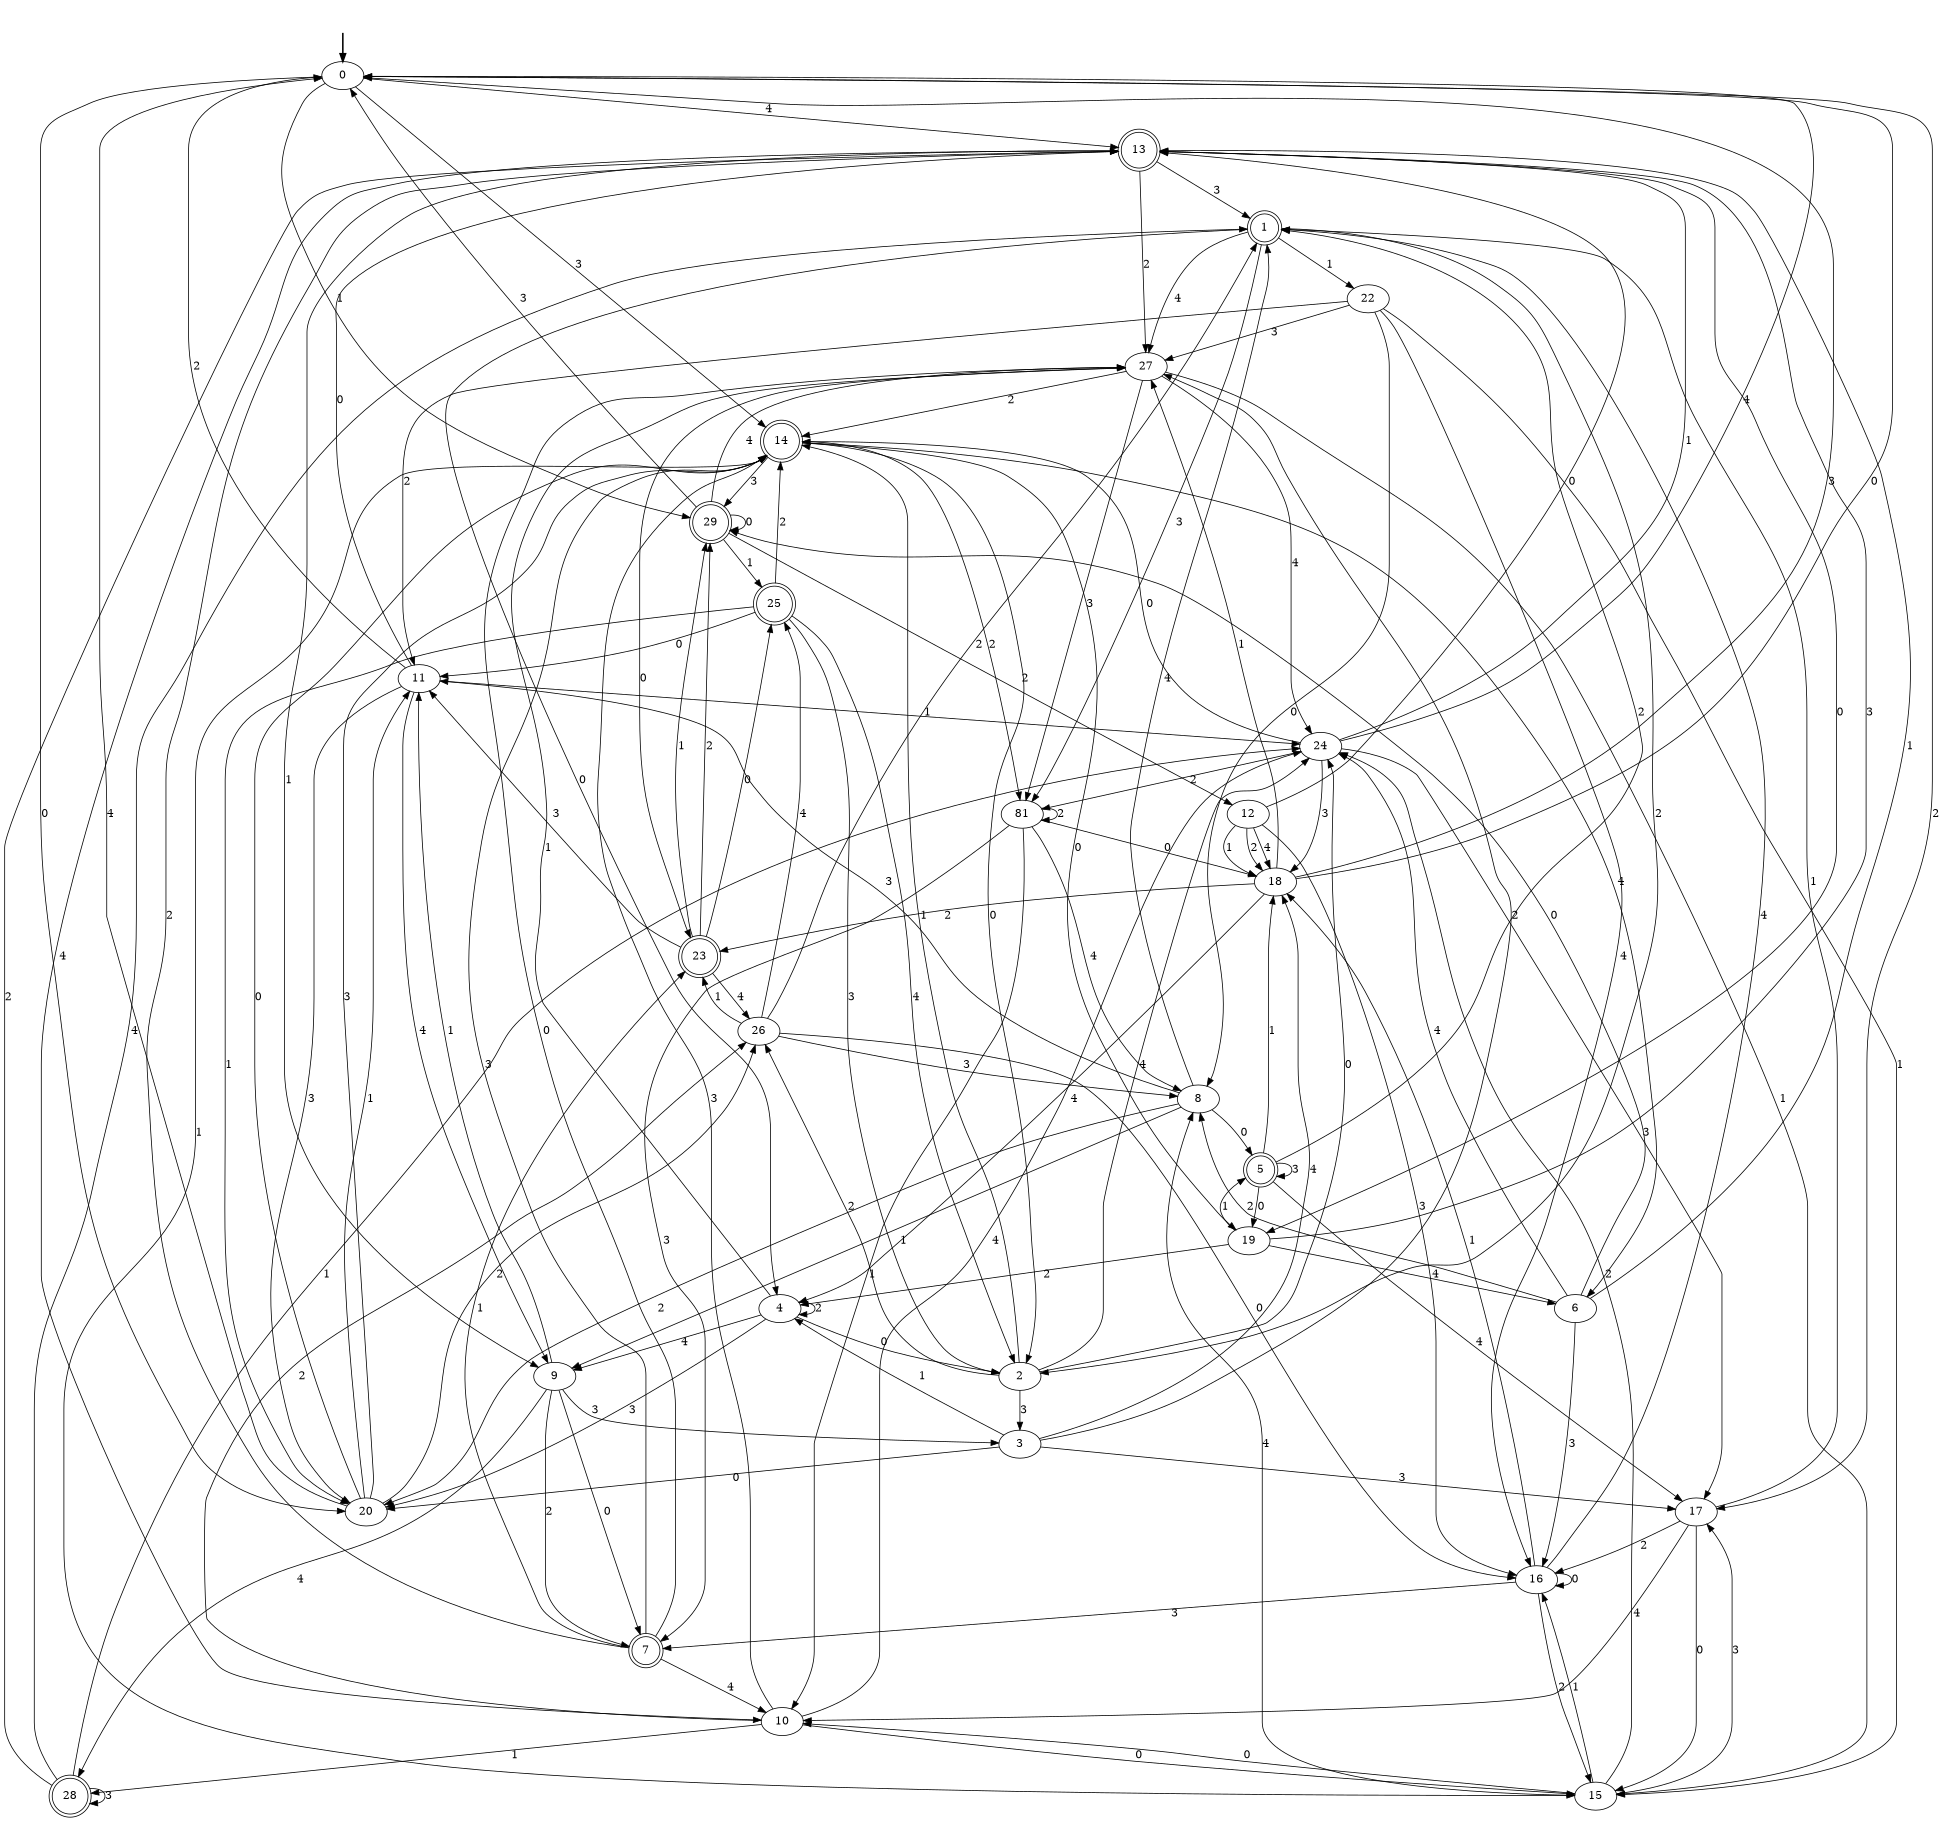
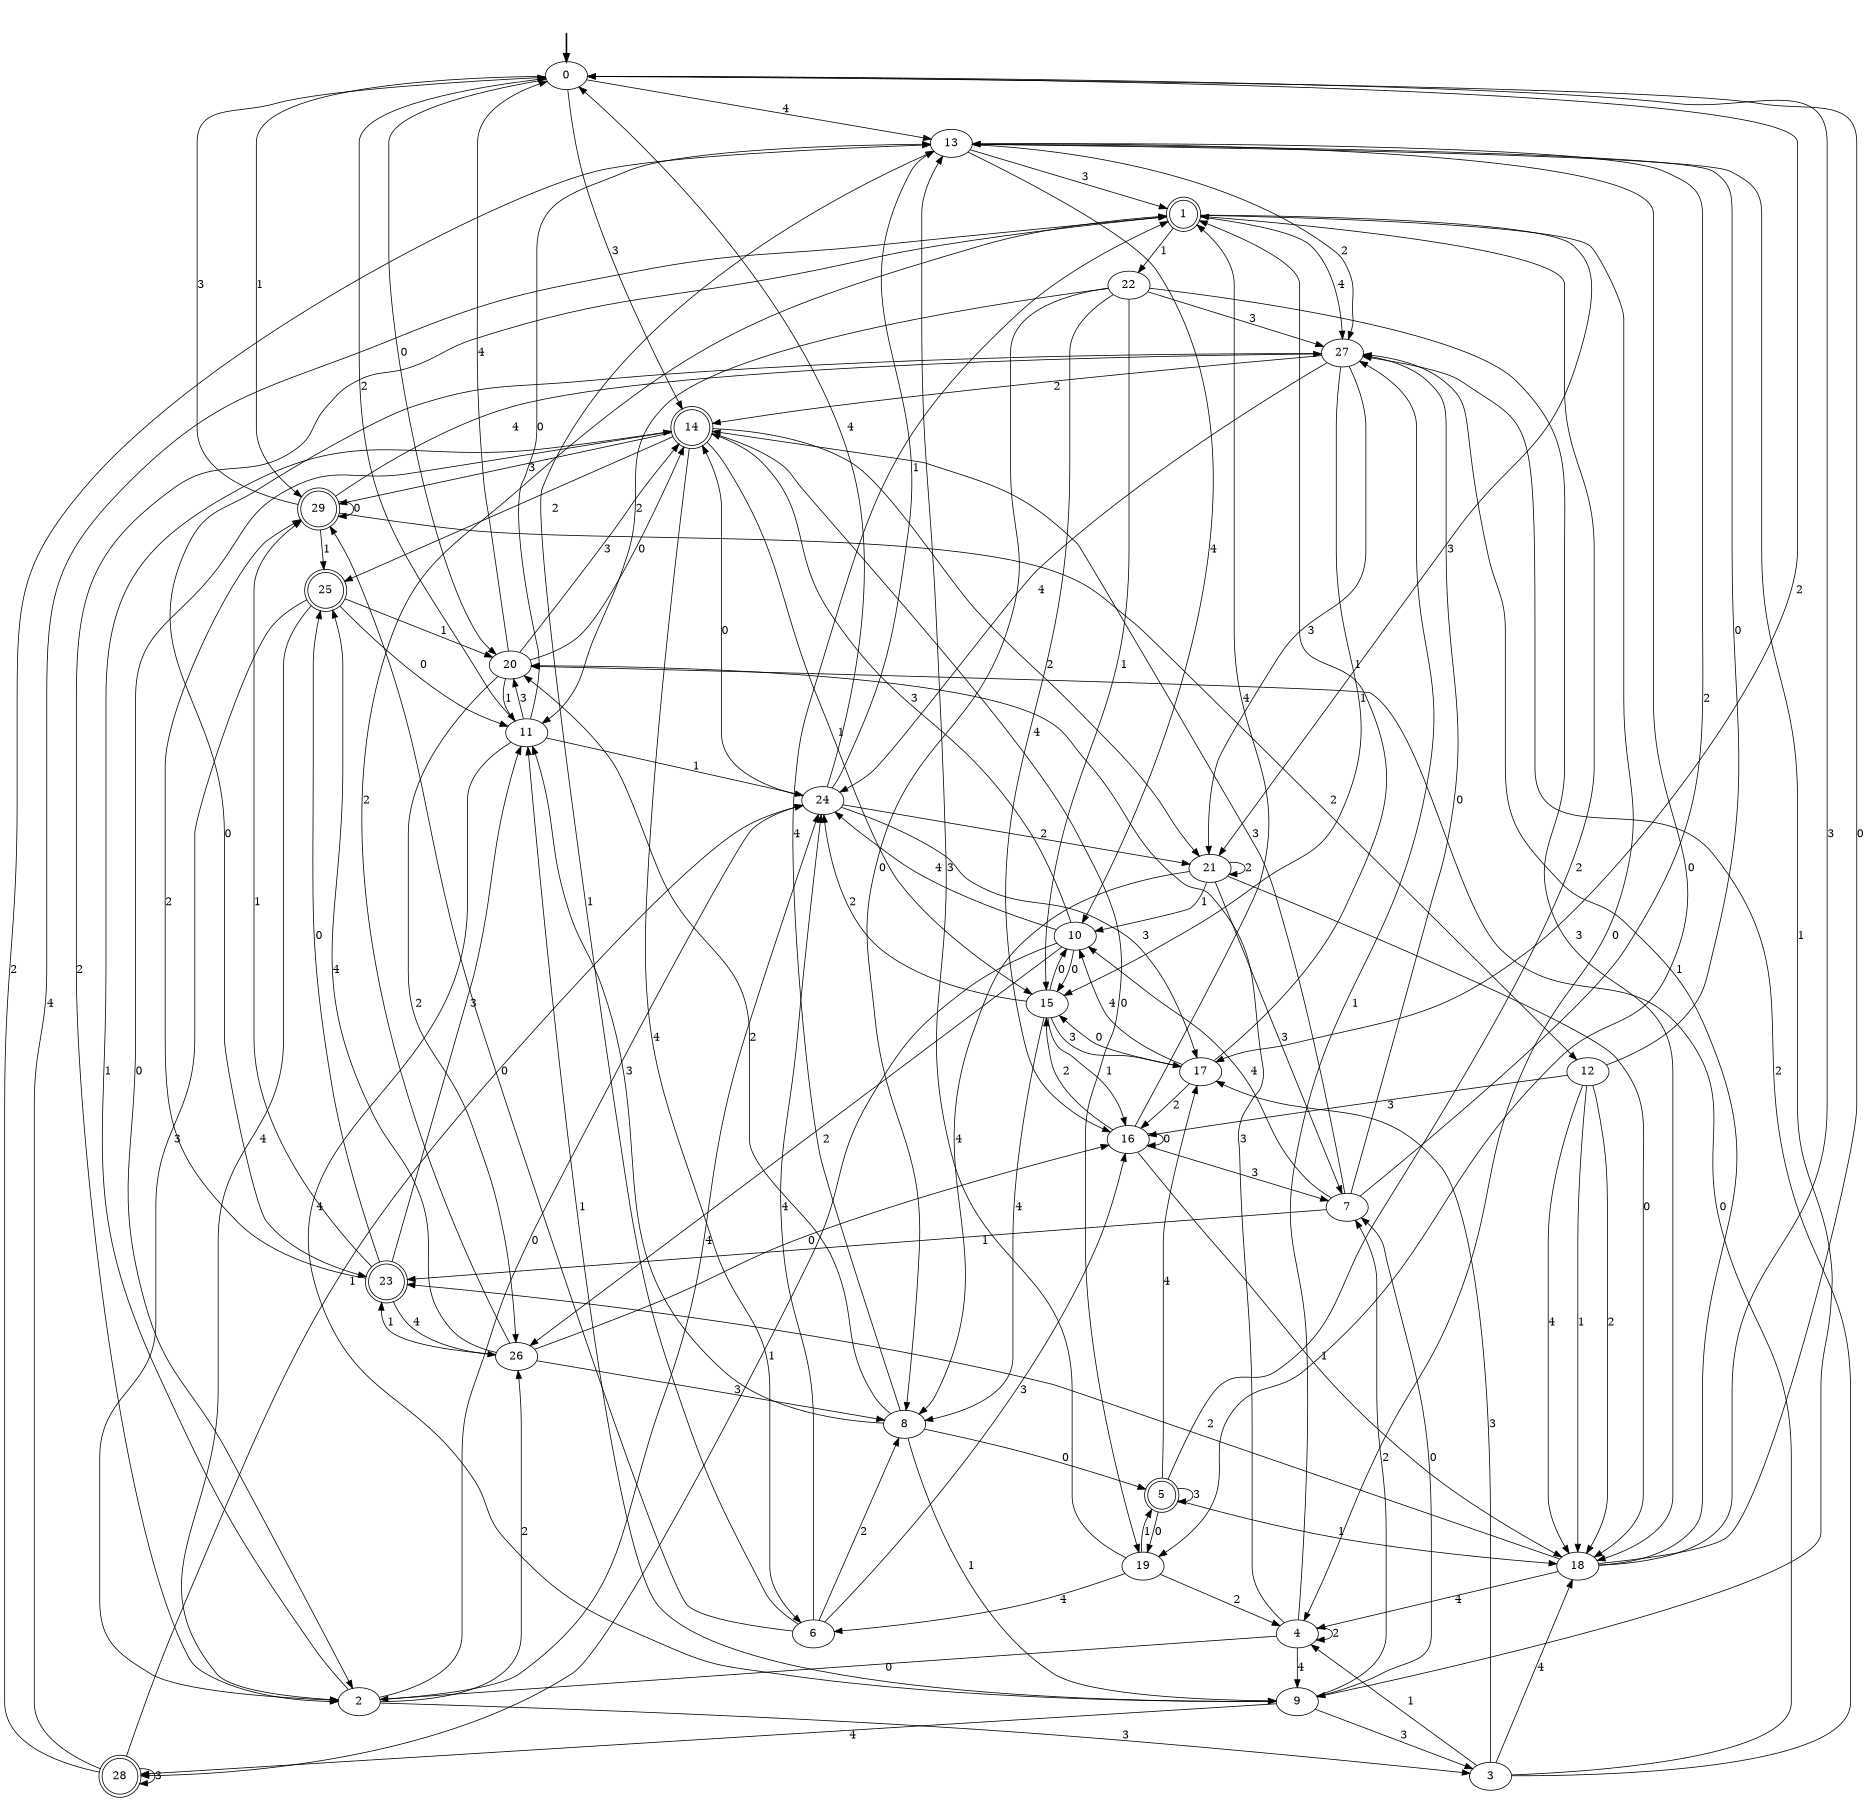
node "13": shape doublecircle -> ellipse
edge "25" -> "14": reversed
node "81": label "81" -> "21"
edge "24" -> "18": now "22" -> "18"
node "7": shape doublecircle -> ellipse
